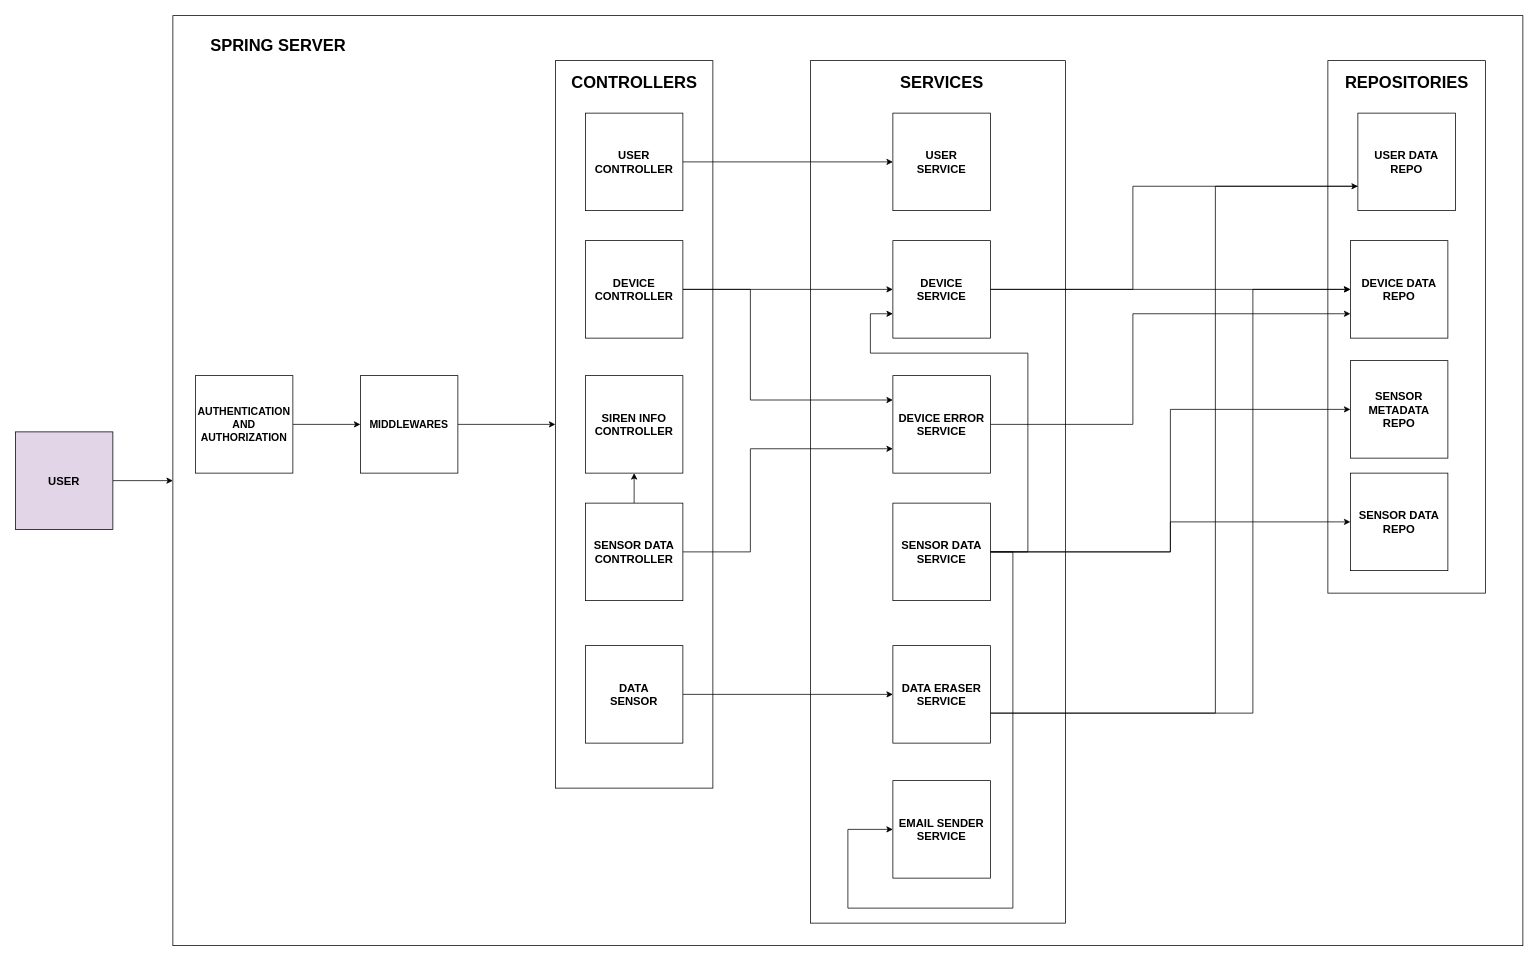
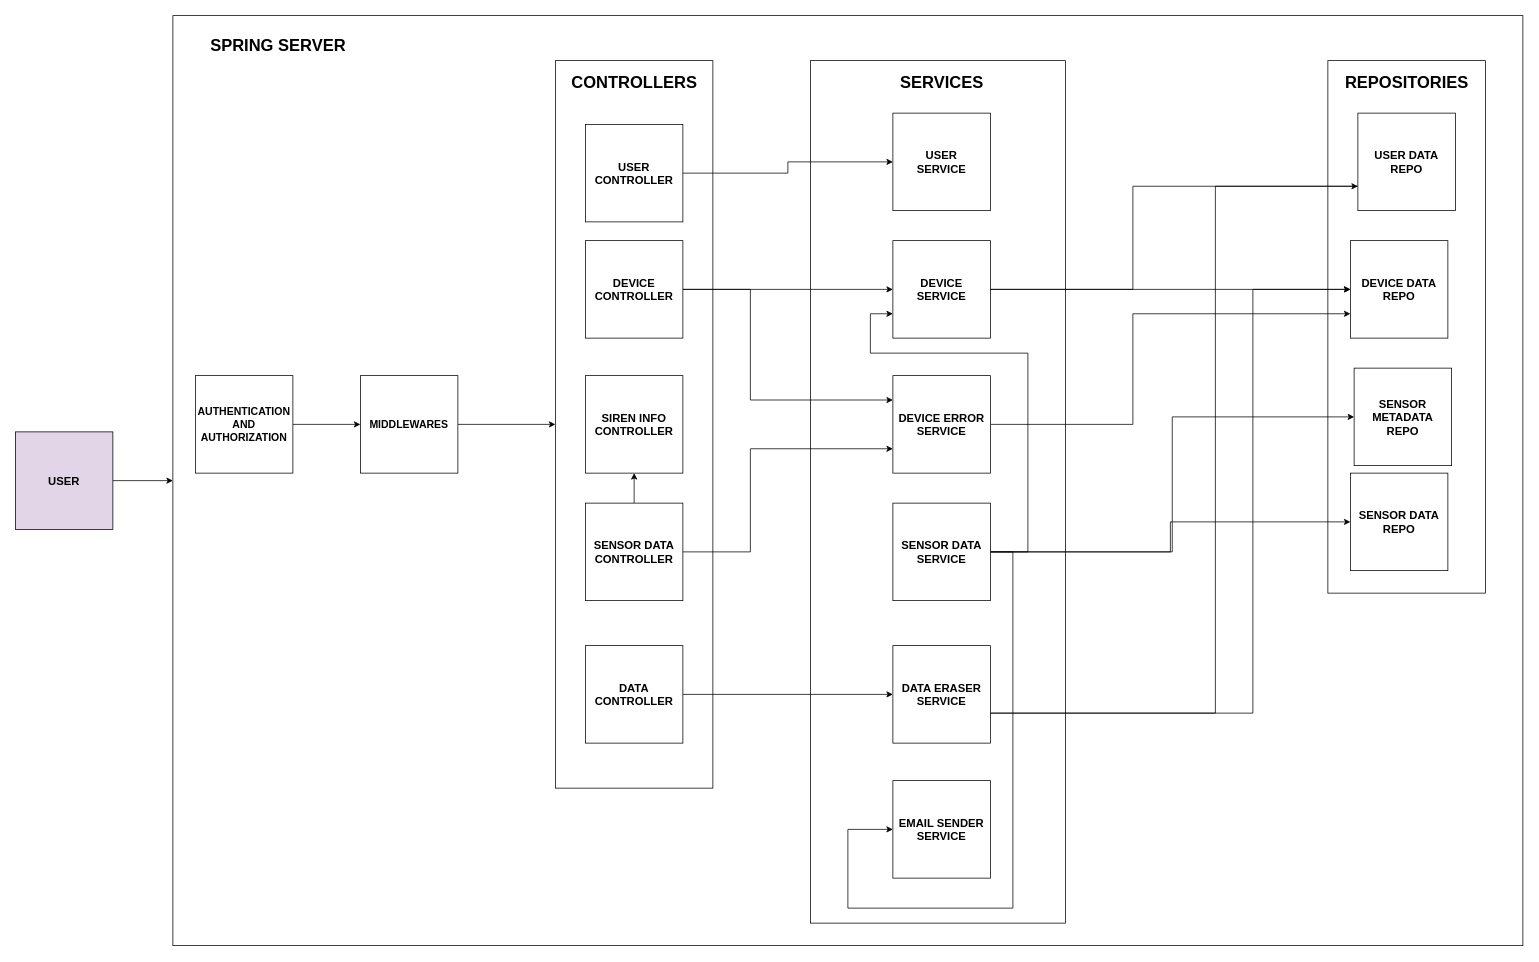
node "USER CONTROLLER": moved (634, 162) -> (634, 173)
node "SENSOR METADATA REPO": moved (1399, 409) -> (1403, 417)
node "DATA SENSOR": label "DATA SENSOR" -> "DATA CONTROLLER"
